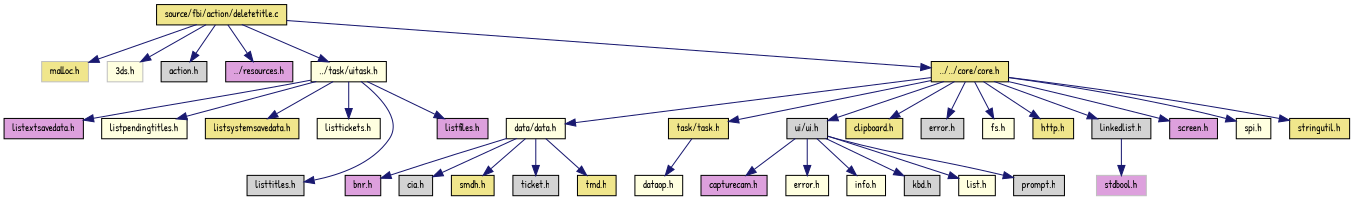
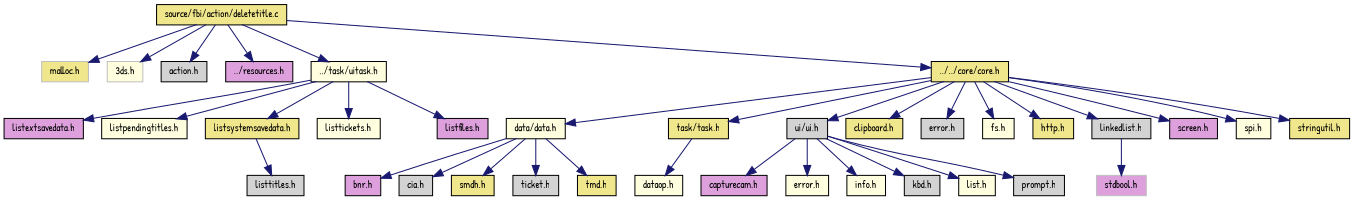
edge "../task/uitask.h" -> "listtitles.h": now "listsystemsavedata.h" -> "listtitles.h"
